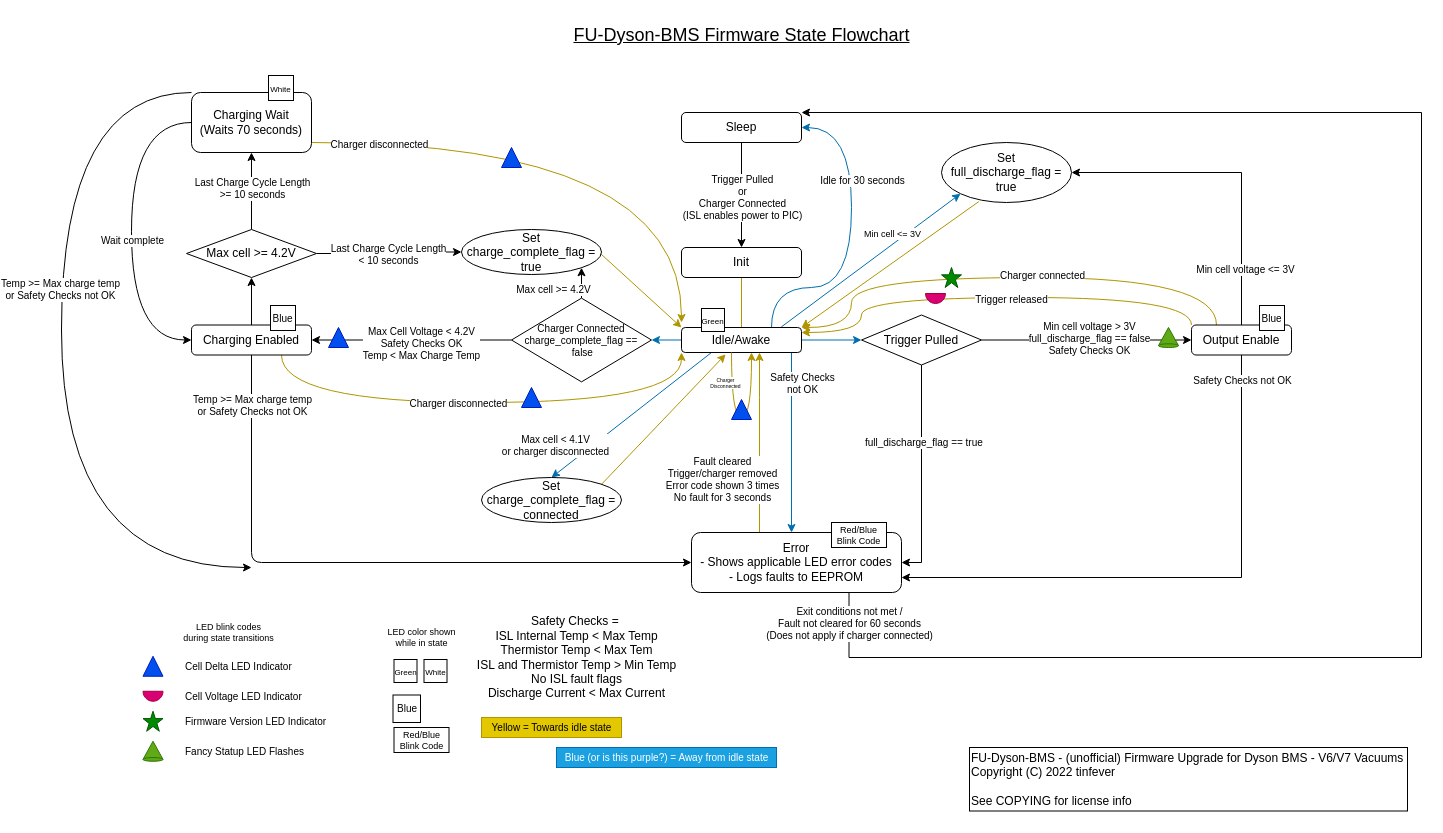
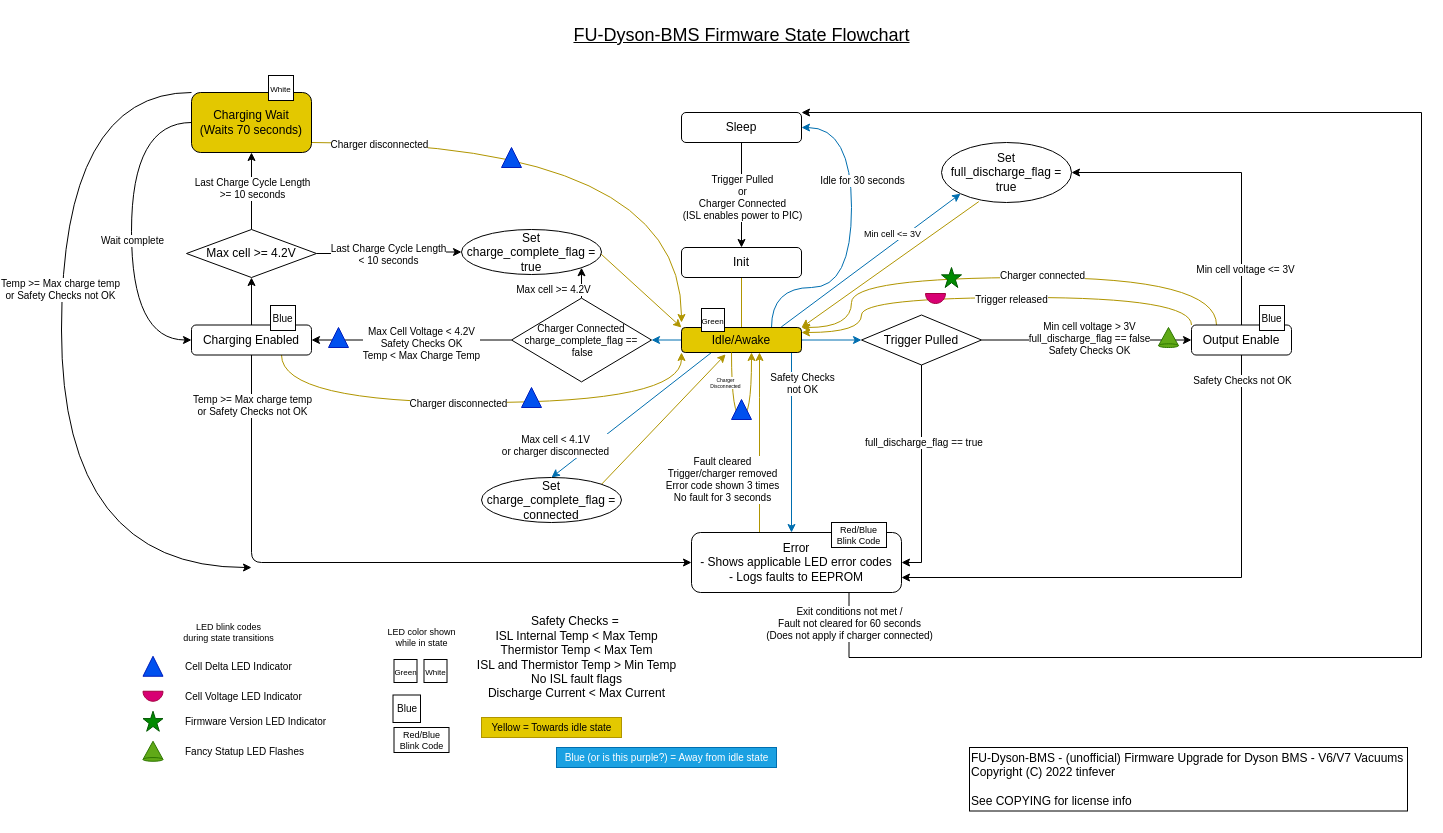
node "Charging Wait (Waits 70 seconds)": fillcolor #ffffff -> #e3c800
node "Idle/Awake": fillcolor #ffffff -> #e3c800
